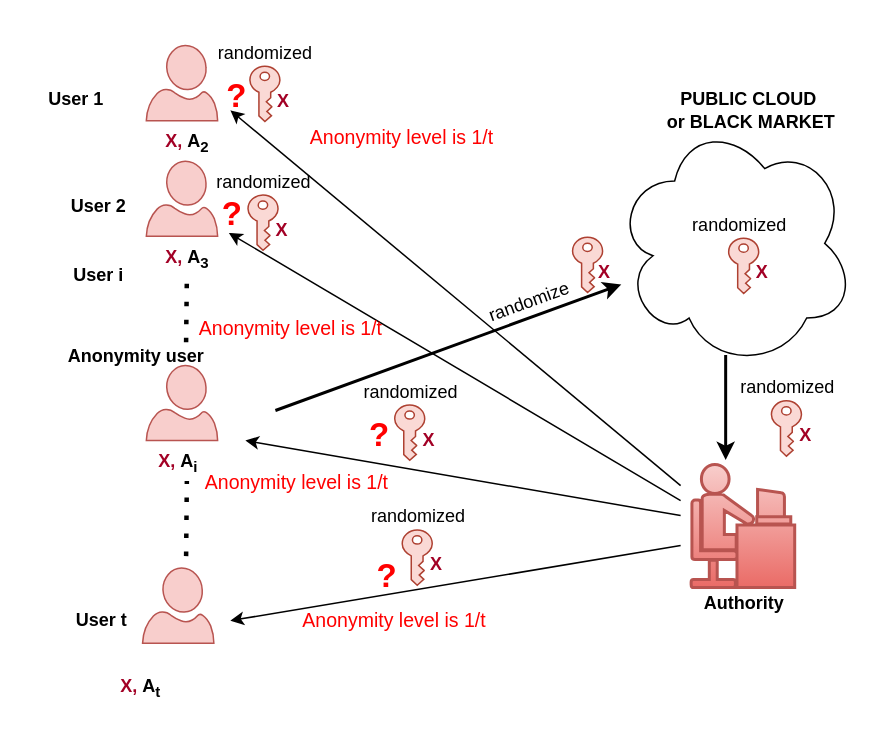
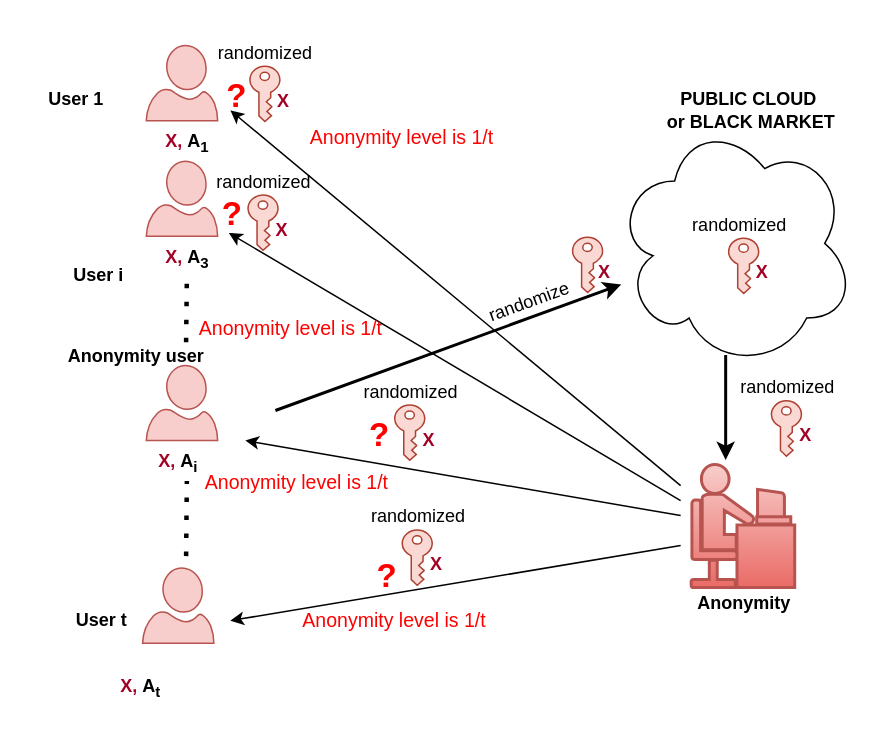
node "X, A2": label "X, A2" -> "X, A1"
node "User 2": removed
node "Authority": label "Authority" -> "Anonymity"
